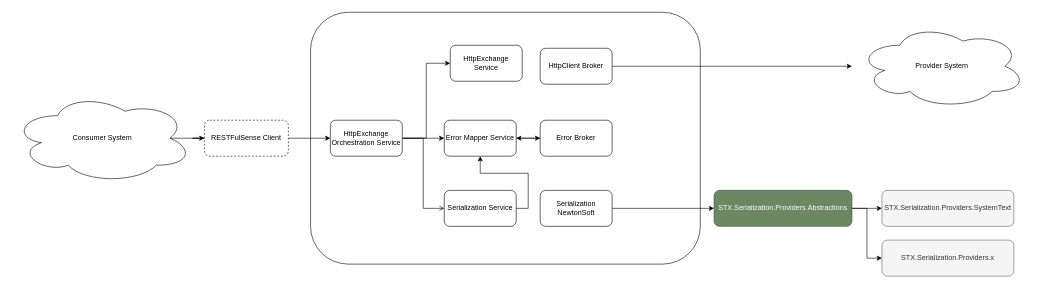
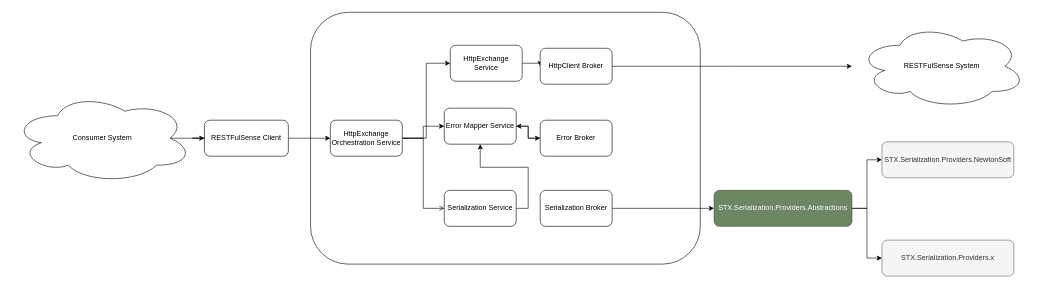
edge "HttpExchange Service" -> "HttpClient Broker": added
node "Provider System": label "Provider System" -> "RESTFulSense System"
node "RESTFulSense Client": style dashed -> solid
node "Error Mapper Service": moved (480, 138) -> (480, 126)
edge "STX.Serialization.Providers.Abstractions" -> "STX.Serialization.Providers.NewtonSoft": added
node "STX.Serialization.Providers.NewtonSoft": added
node "Serialization NewtonSoft": label "Serialization NewtonSoft" -> "Serialization Broker"
edge "STX.Serialization.Providers.Abstractions" -> "STX.Serialization.Providers.SystemText": removed
node "STX.Serialization.Providers.SystemText": removed
